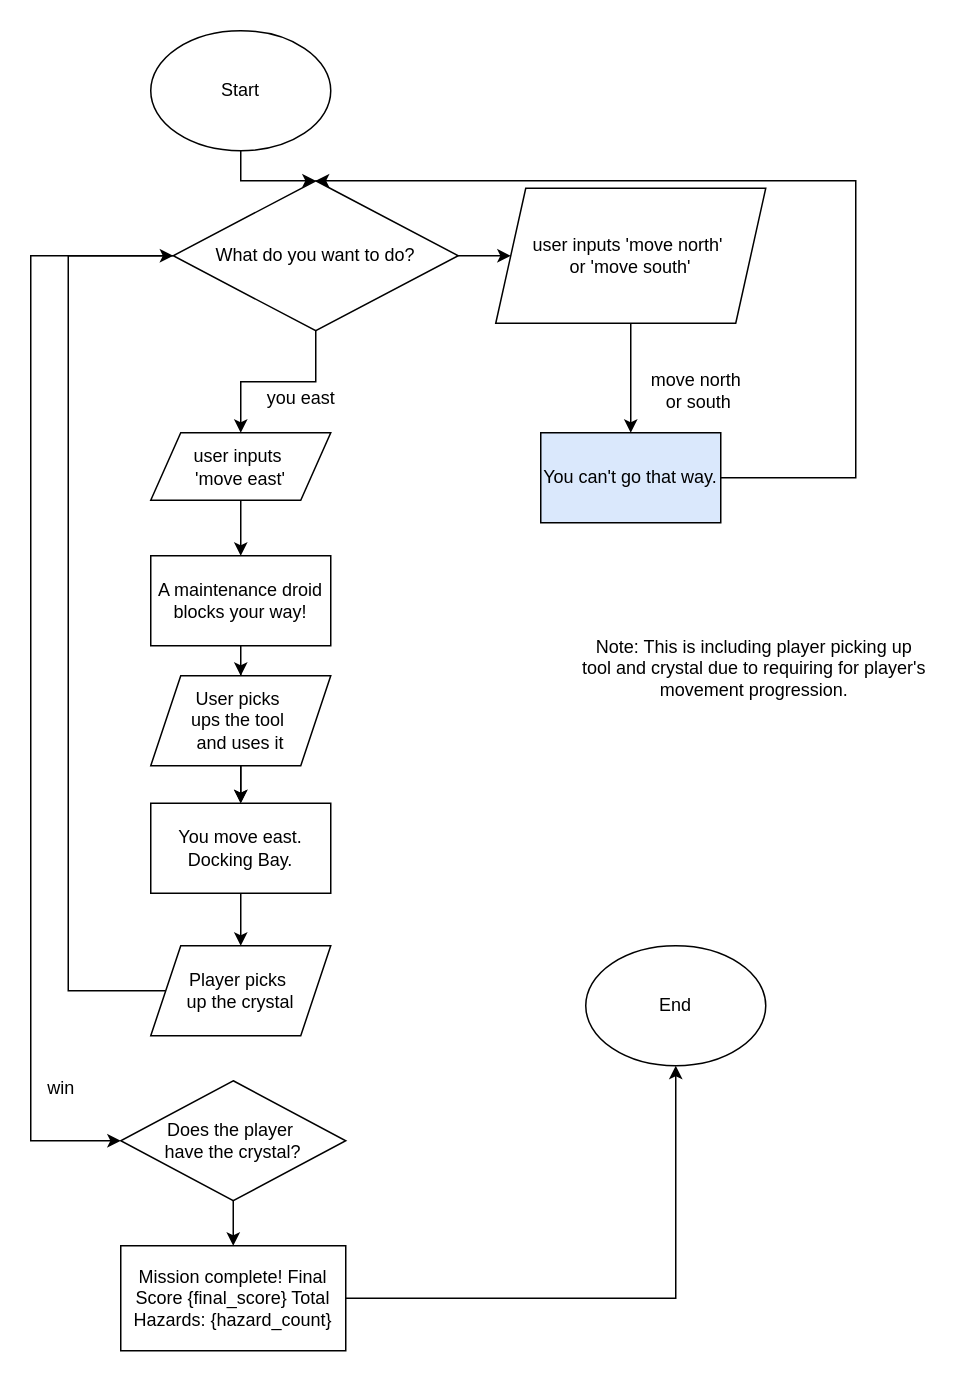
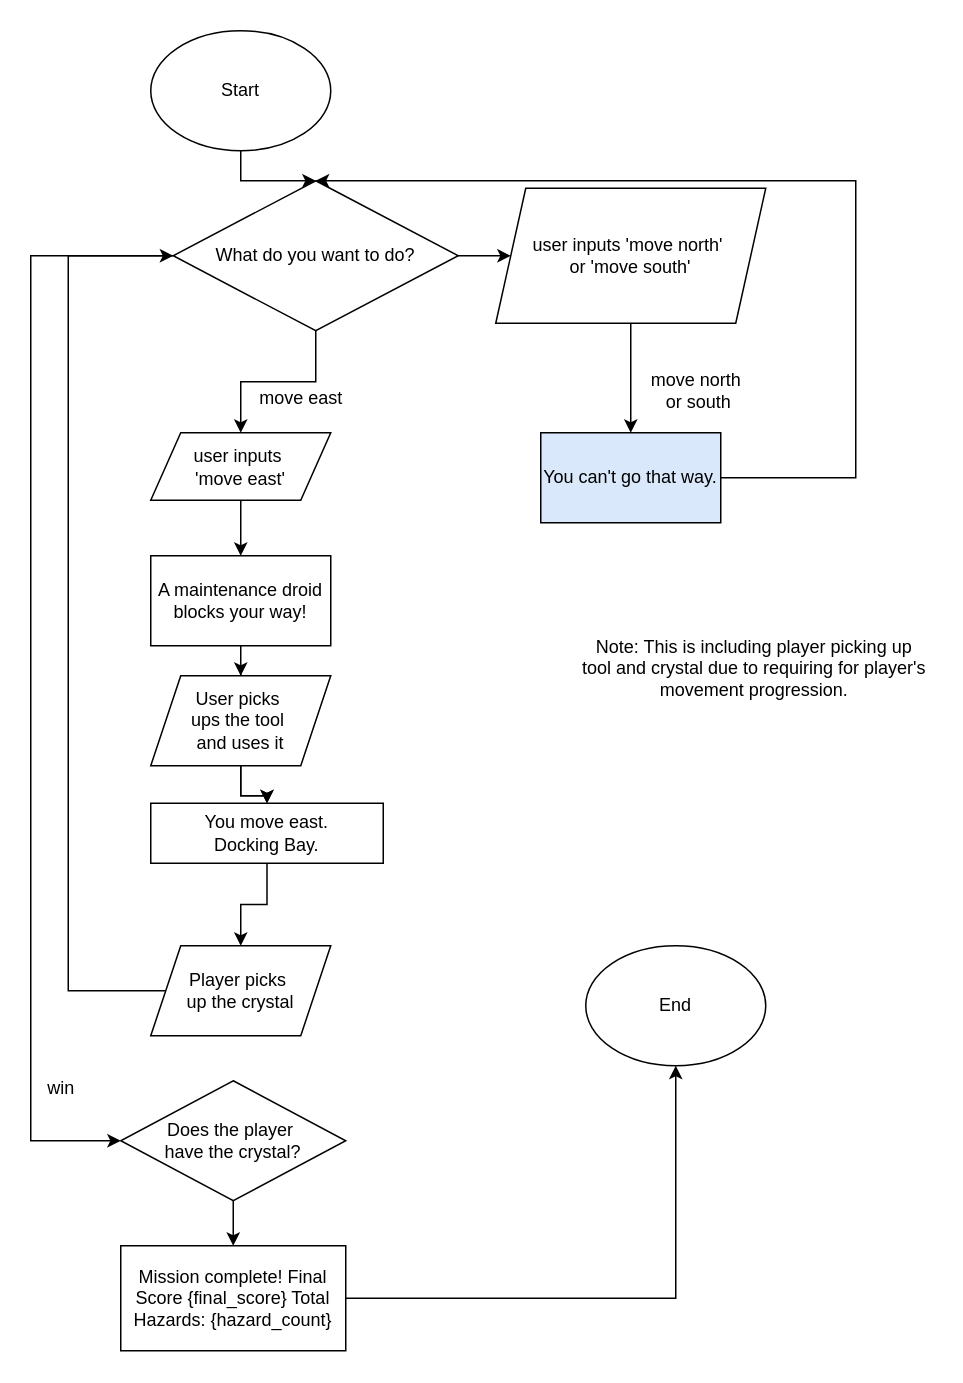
node "you east": label "you east" -> "move east"
node "You move east. Docking Bay.": size 180x90 -> 233x60
